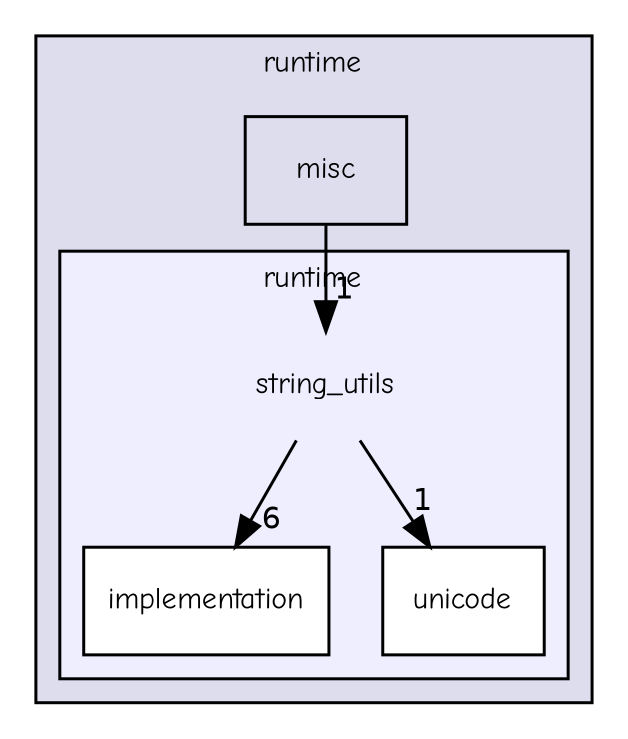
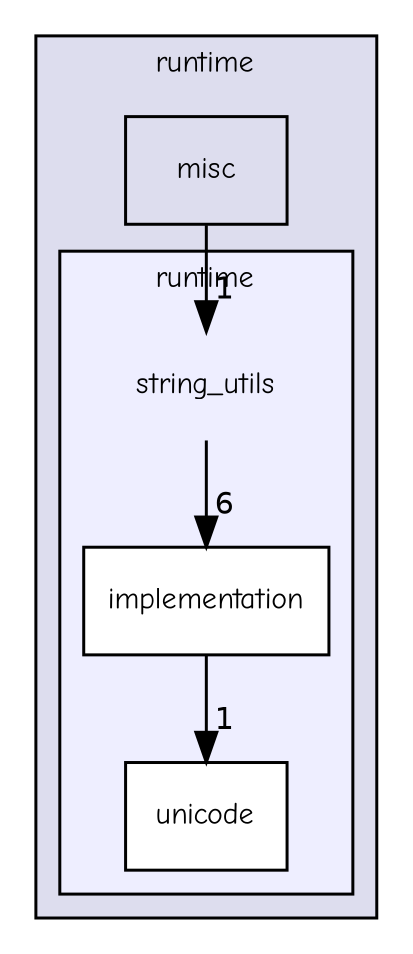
edge "string_utils" -> "unicode": now "implementation" -> "unicode"
